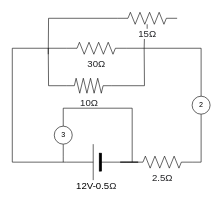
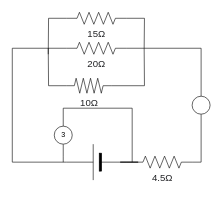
node "15Ω": moved (147, 18) -> (96, 18)
node "30Ω": label "30Ω" -> "20Ω"
node "2": removed
node "2.5Ω": label "2.5Ω" -> "4.5Ω"
node "12V-0.5Ω": removed
